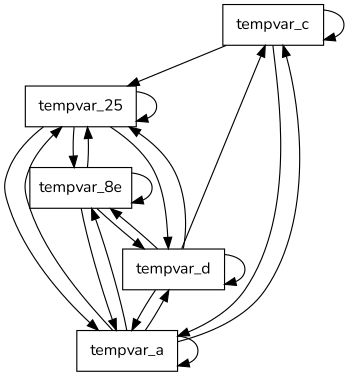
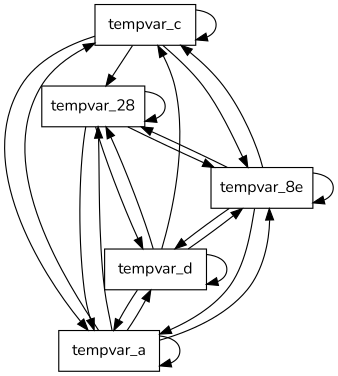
edge "tempvar_c" -> "tempvar_8e": added
edge "tempvar_8e" -> "tempvar_c": added
node "tempvar_25": label "tempvar_25" -> "tempvar_28"
